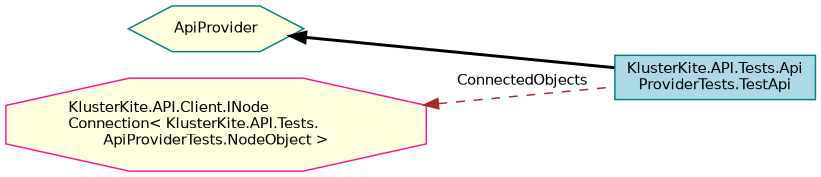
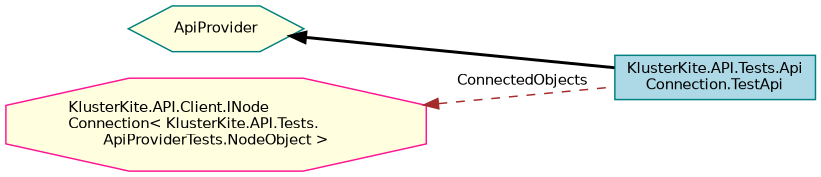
node "KlusterKite.API.Tests.Api ProviderTests.TestApi": label "KlusterKite.API.Tests.Api ProviderTests.TestApi" -> "KlusterKite.API.Tests.Api Connection.TestApi"
